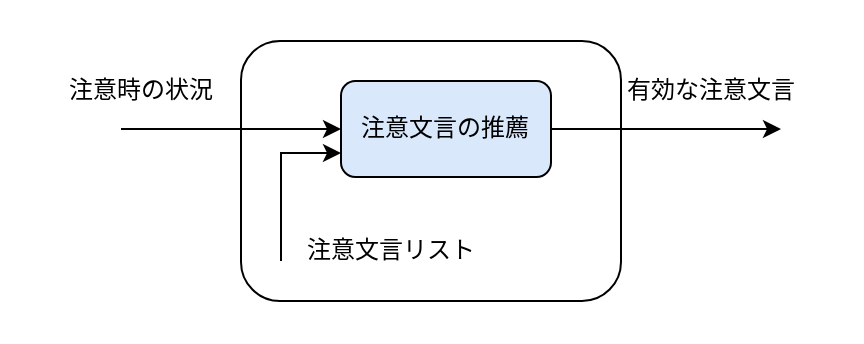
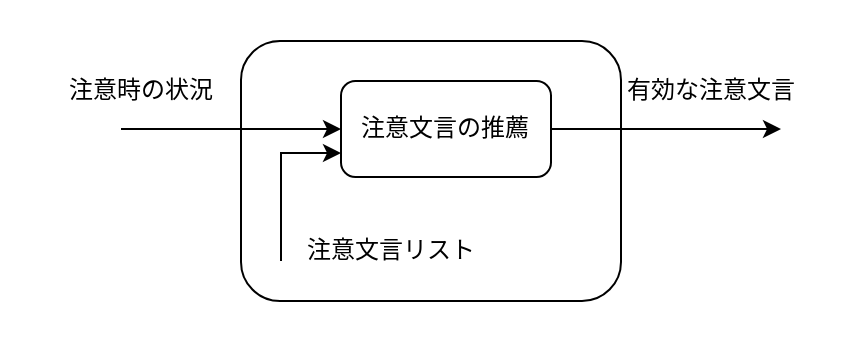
node "注意文言の推薦": fillcolor #dae8fc -> #ffffff
